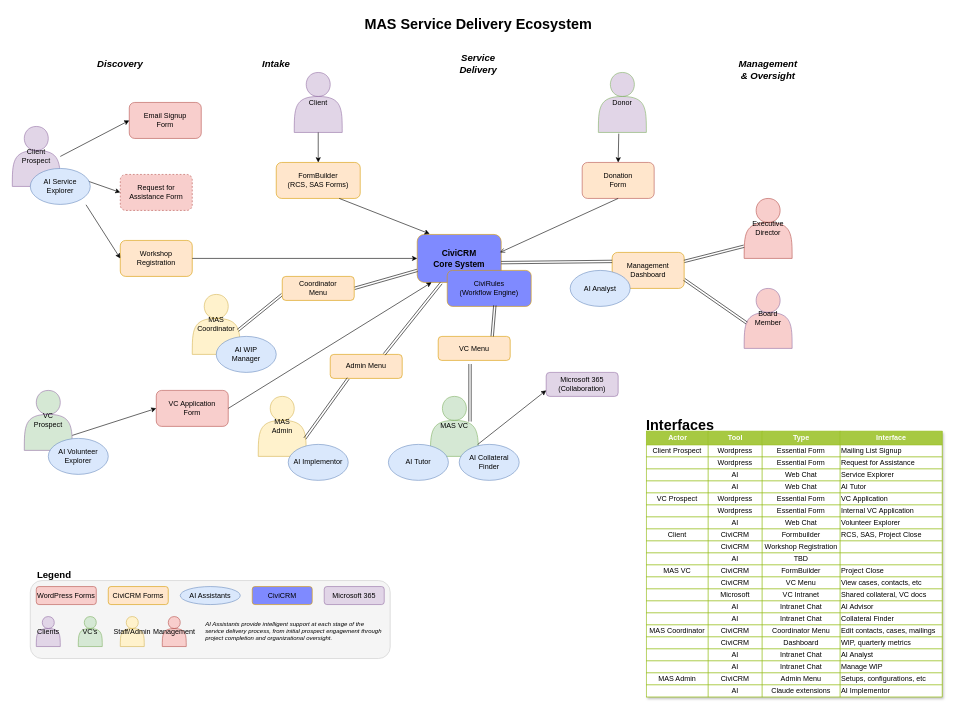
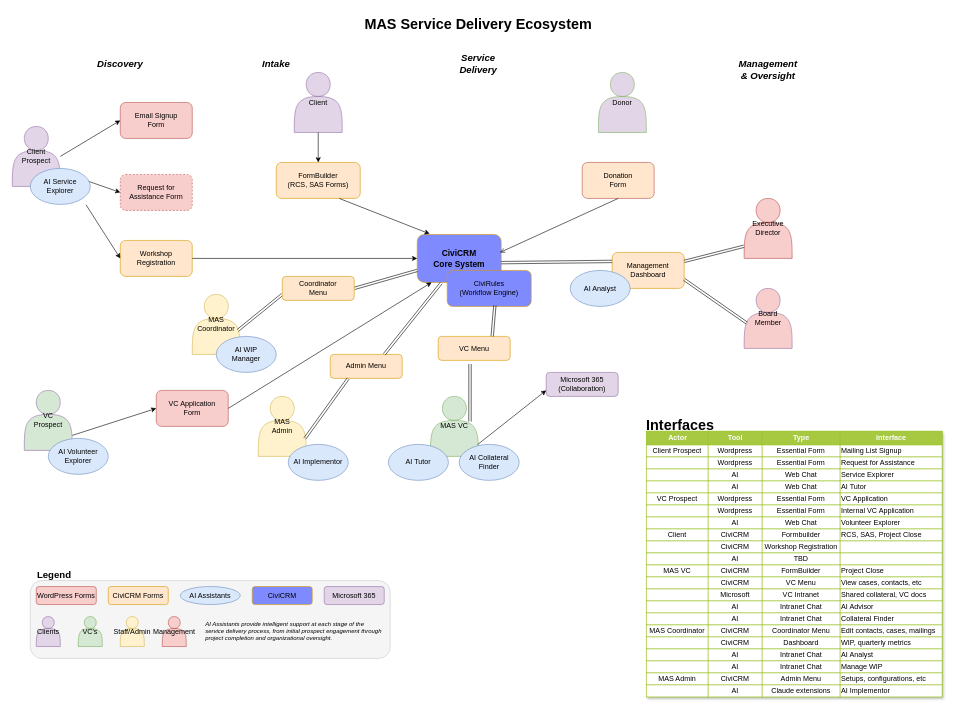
node "Email Signup Form": moved (165, 120) -> (156, 120)
edge "Donor" -> "Donation Form": removed
